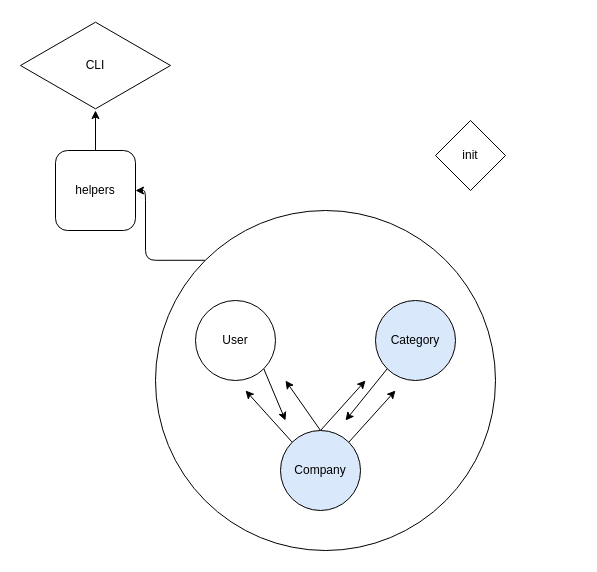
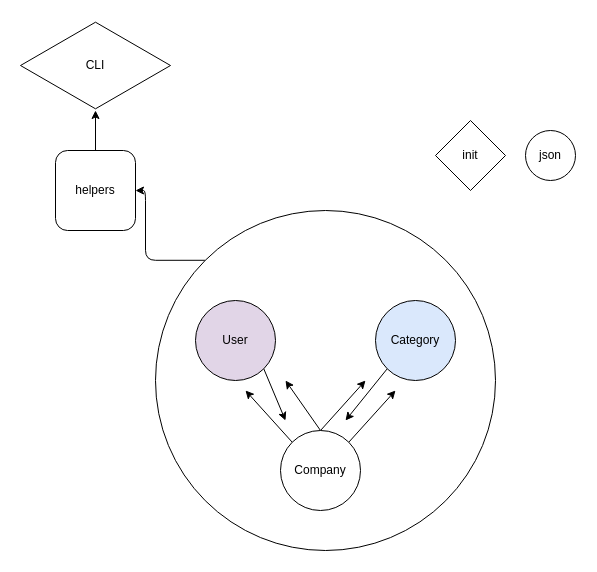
node "json": added
node "User": fillcolor #ffffff -> #e1d5e7
node "Company": fillcolor #dae8fc -> #ffffff
